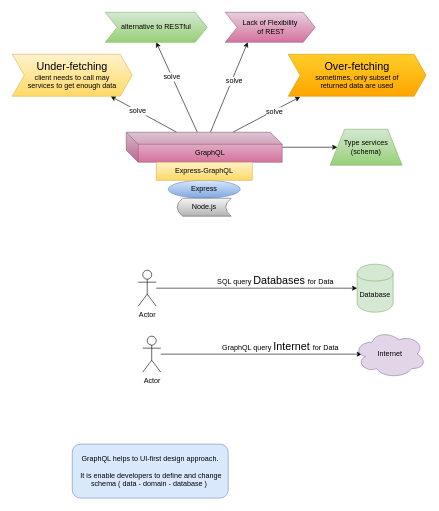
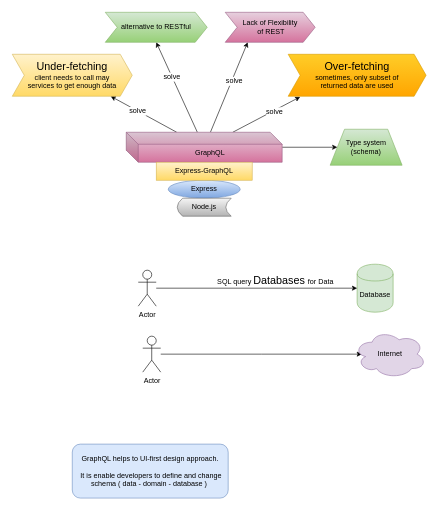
node "Type services (schema)": label "Type services (schema)" -> "Type system (schema)"
node "GraphQL query Internet for Data": removed
